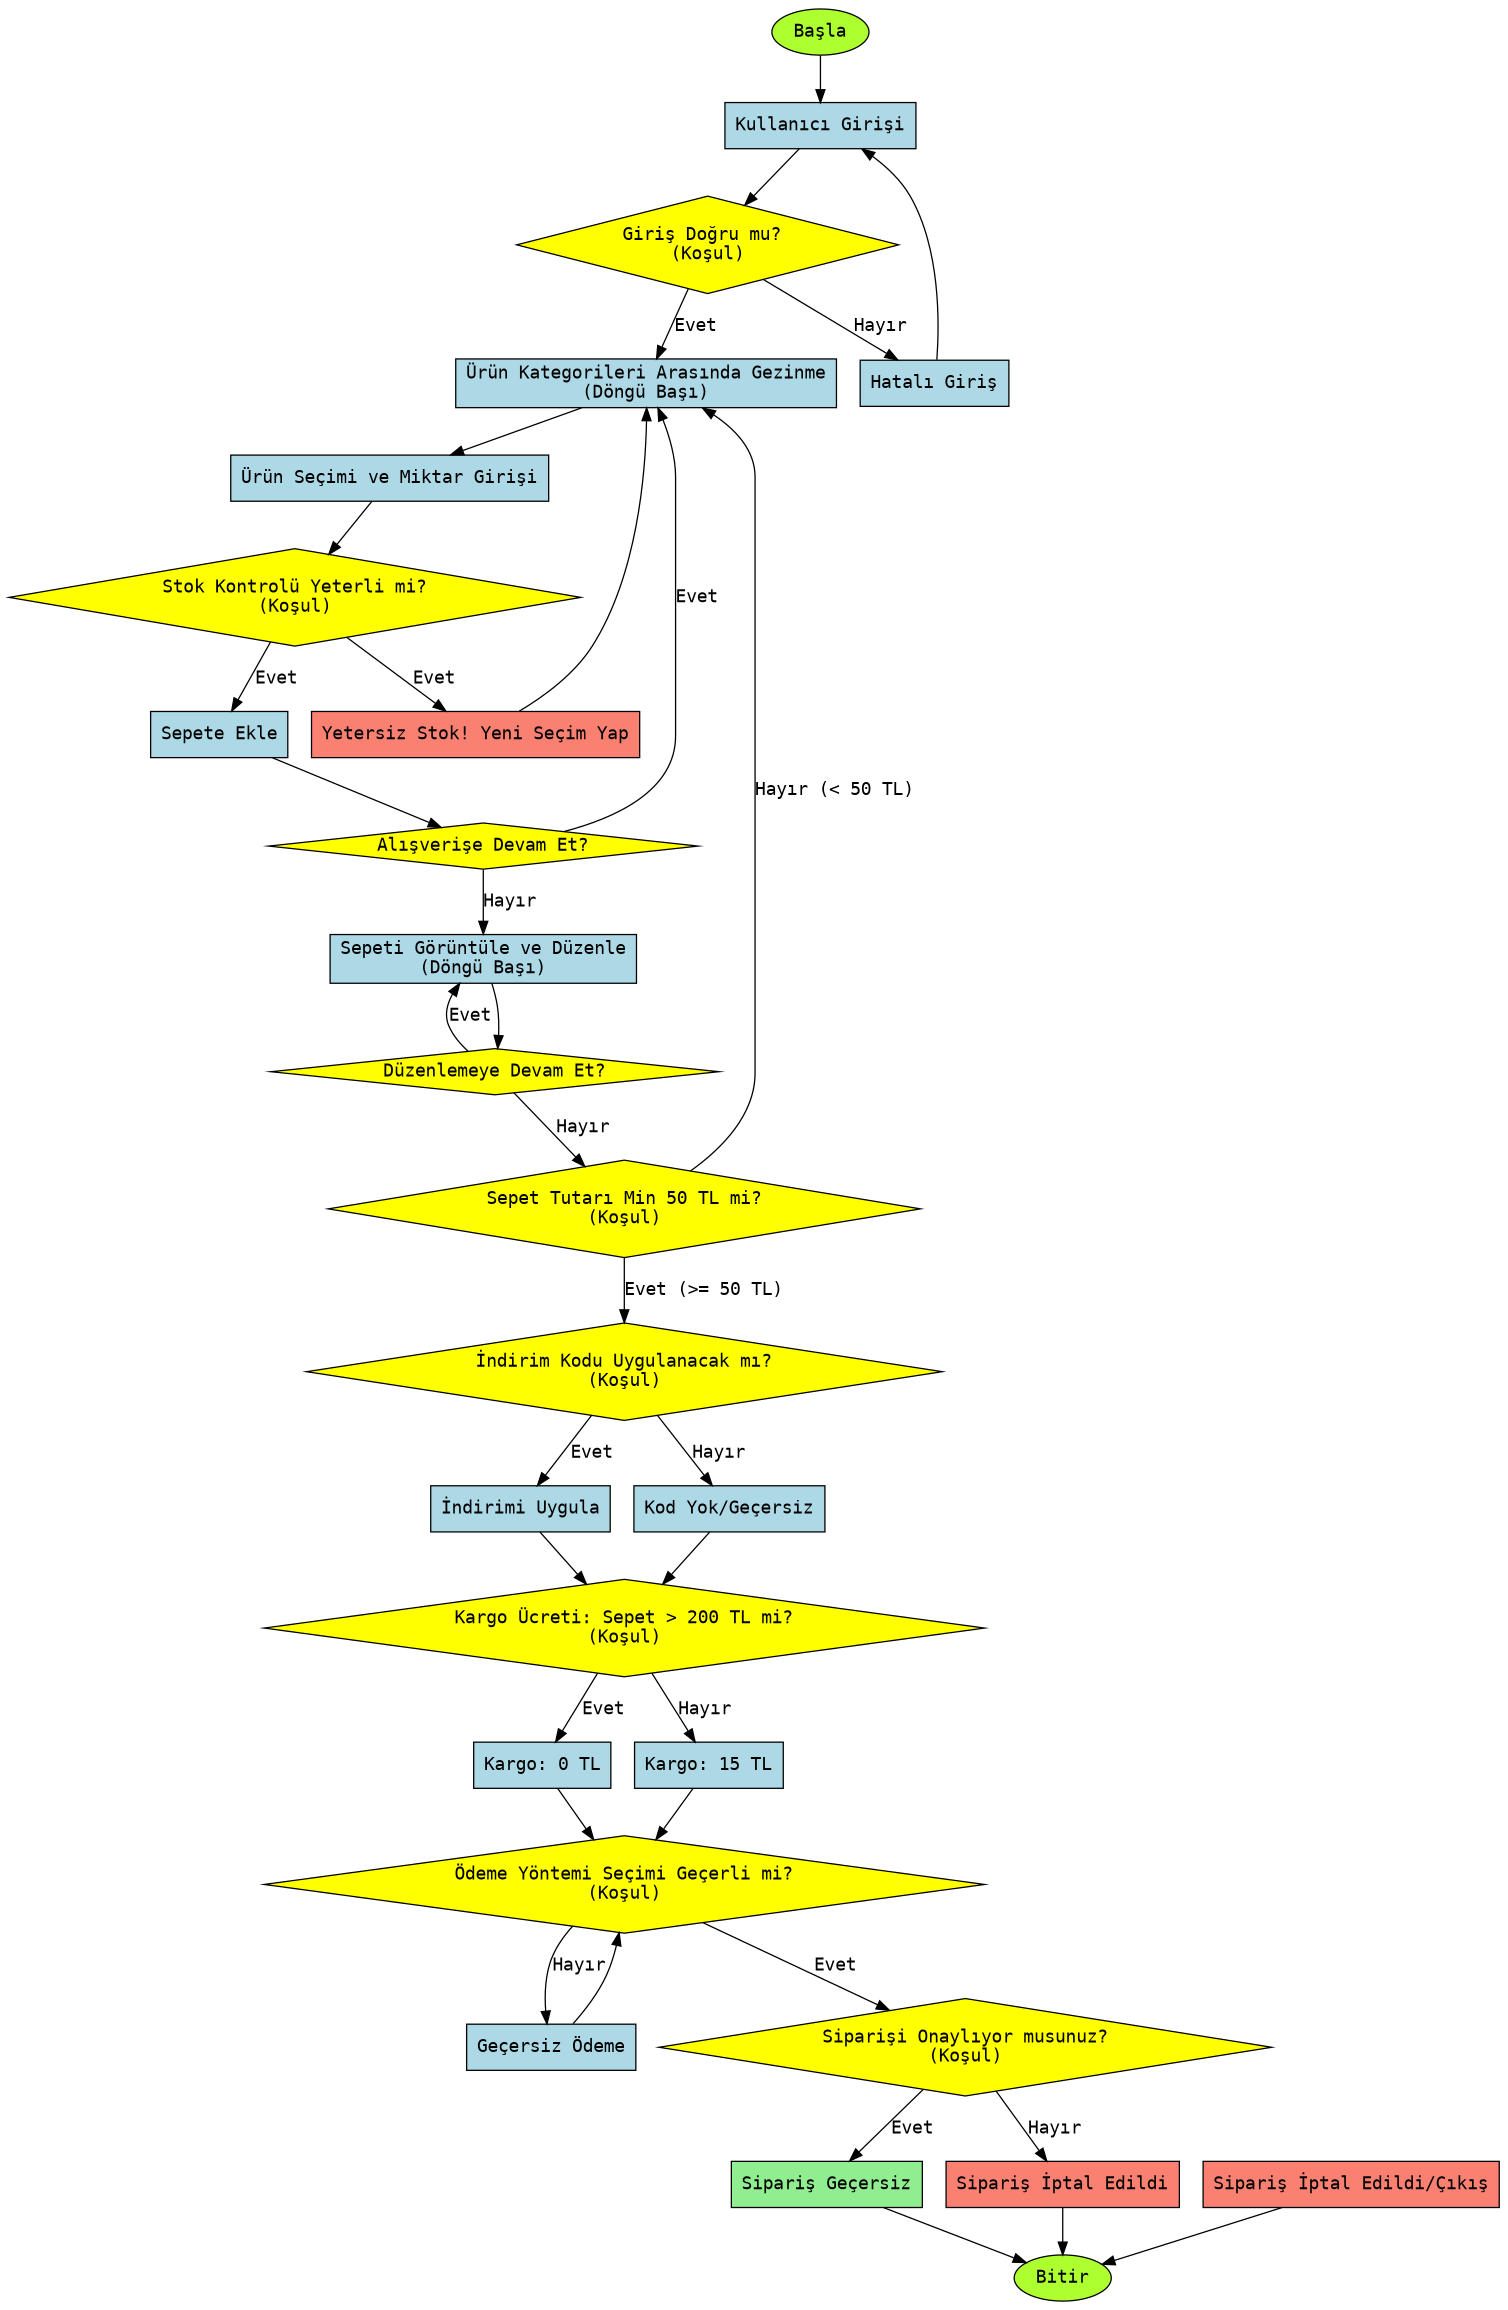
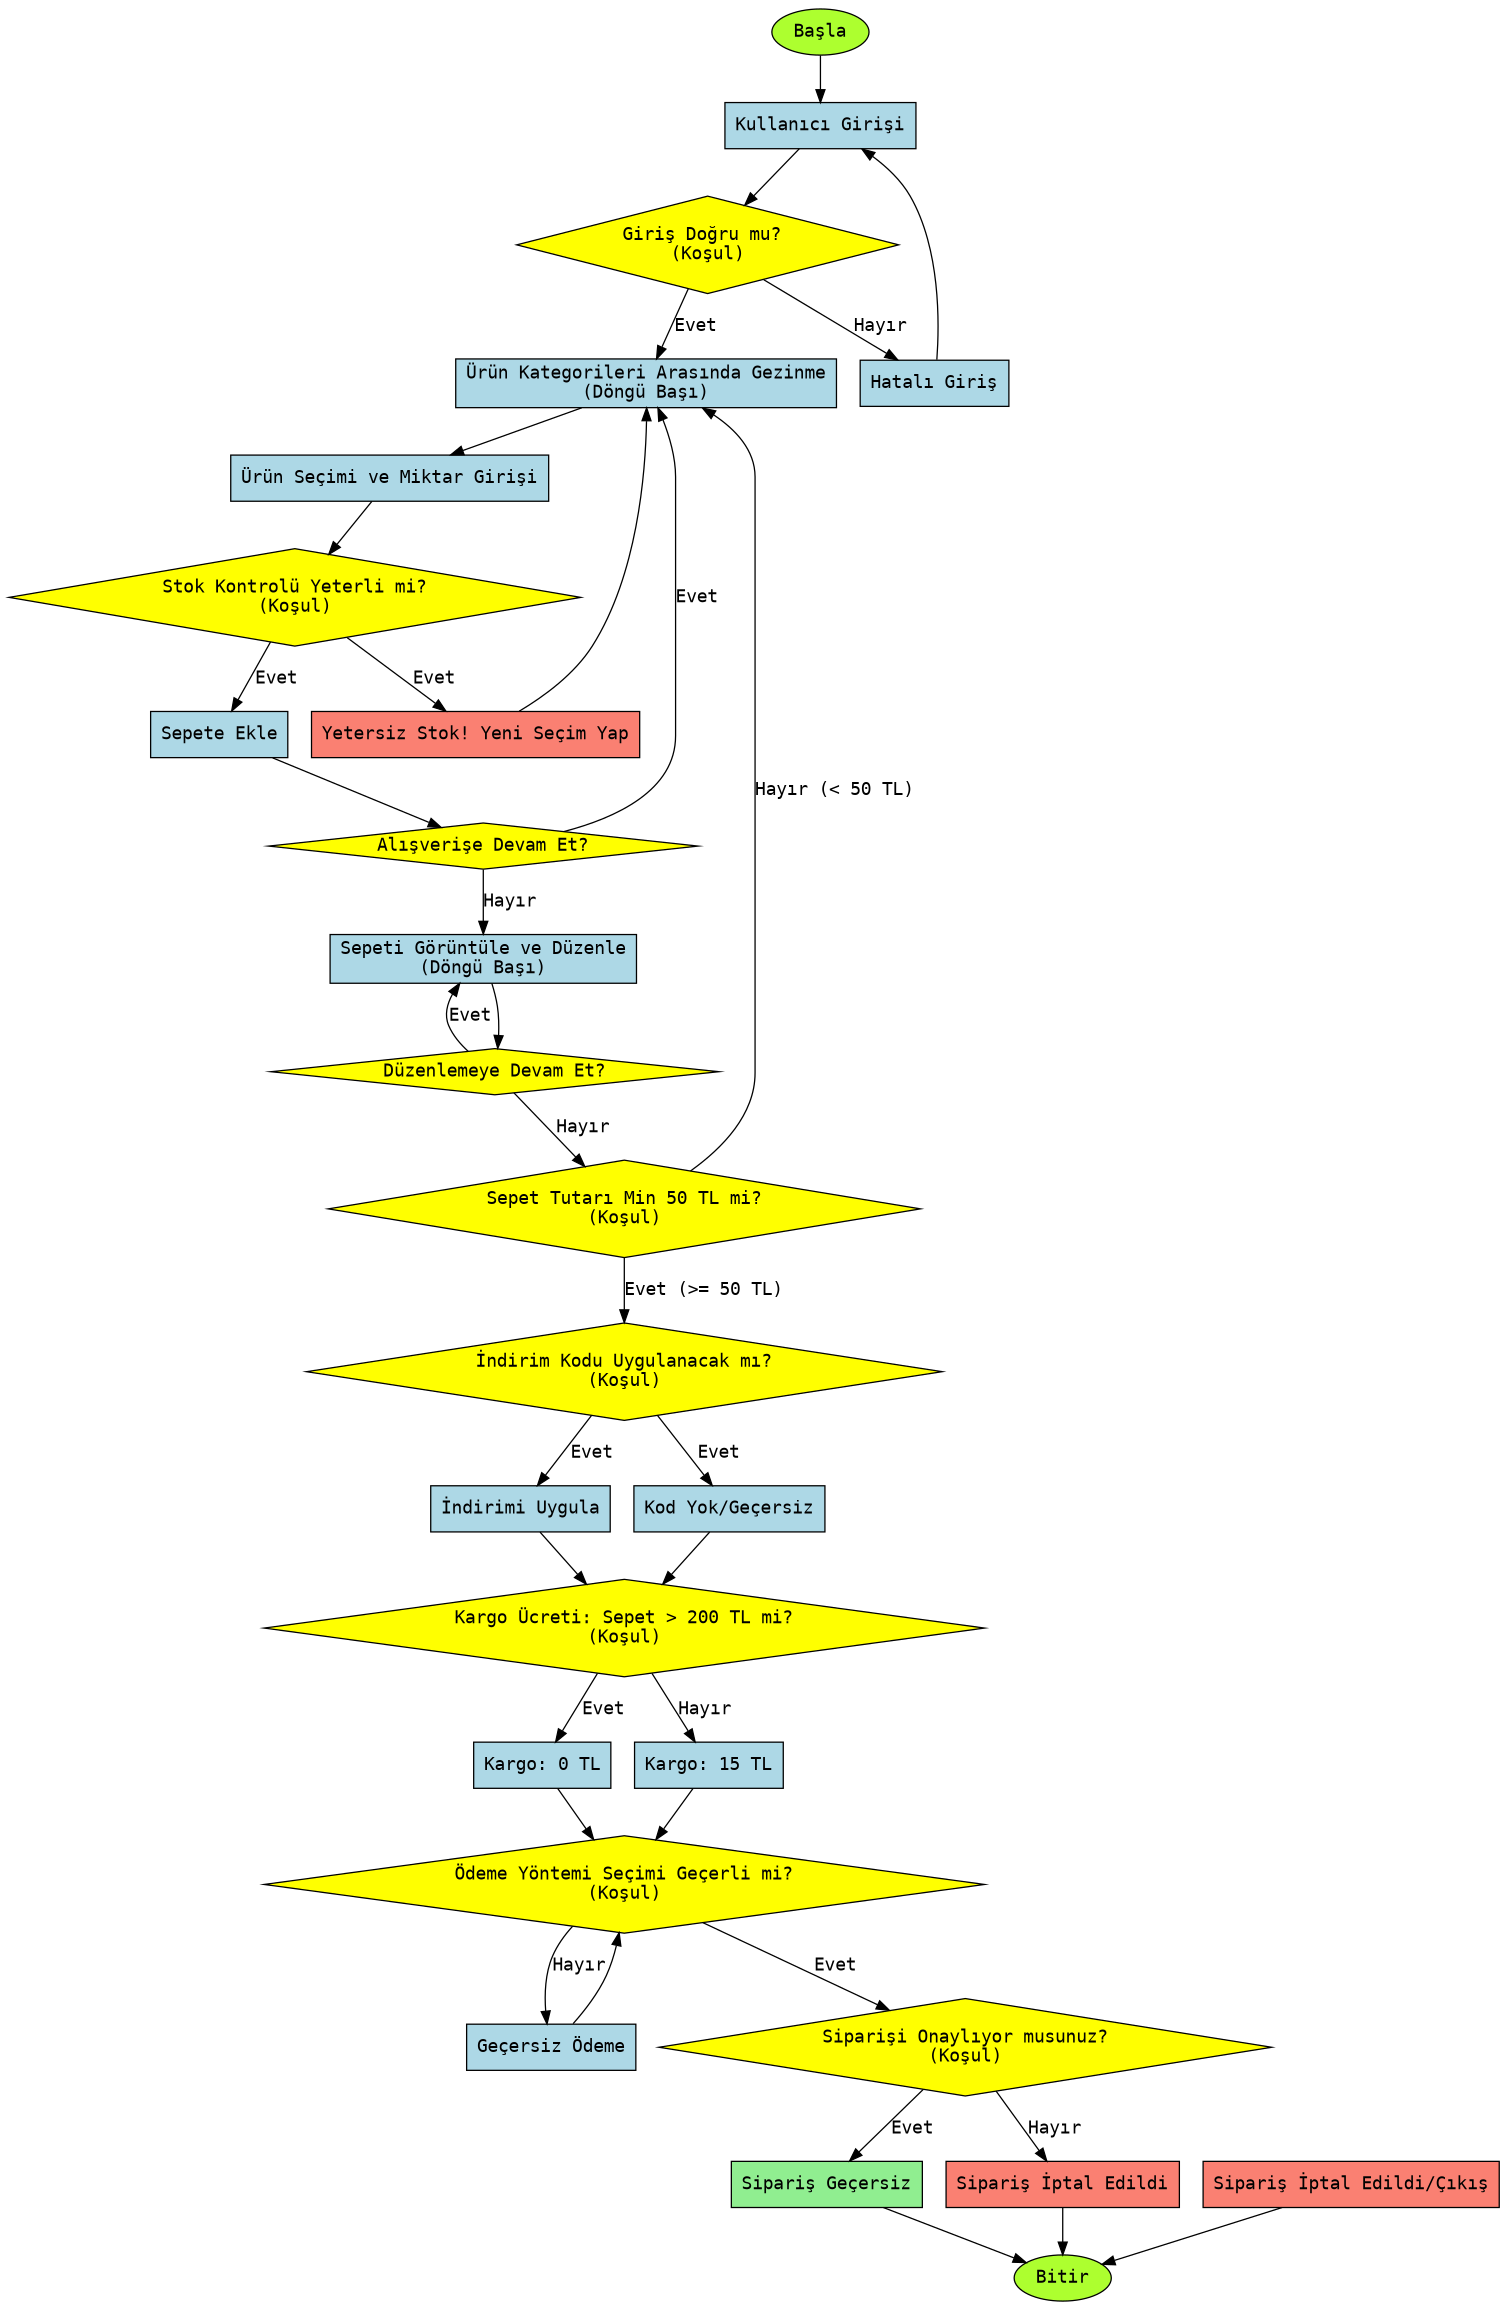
edge "İndirim Kodu Uygulanacak mı? (Koşul)" -> "Kod Yok/Geçersiz": label "Hayır" -> "Evet"
